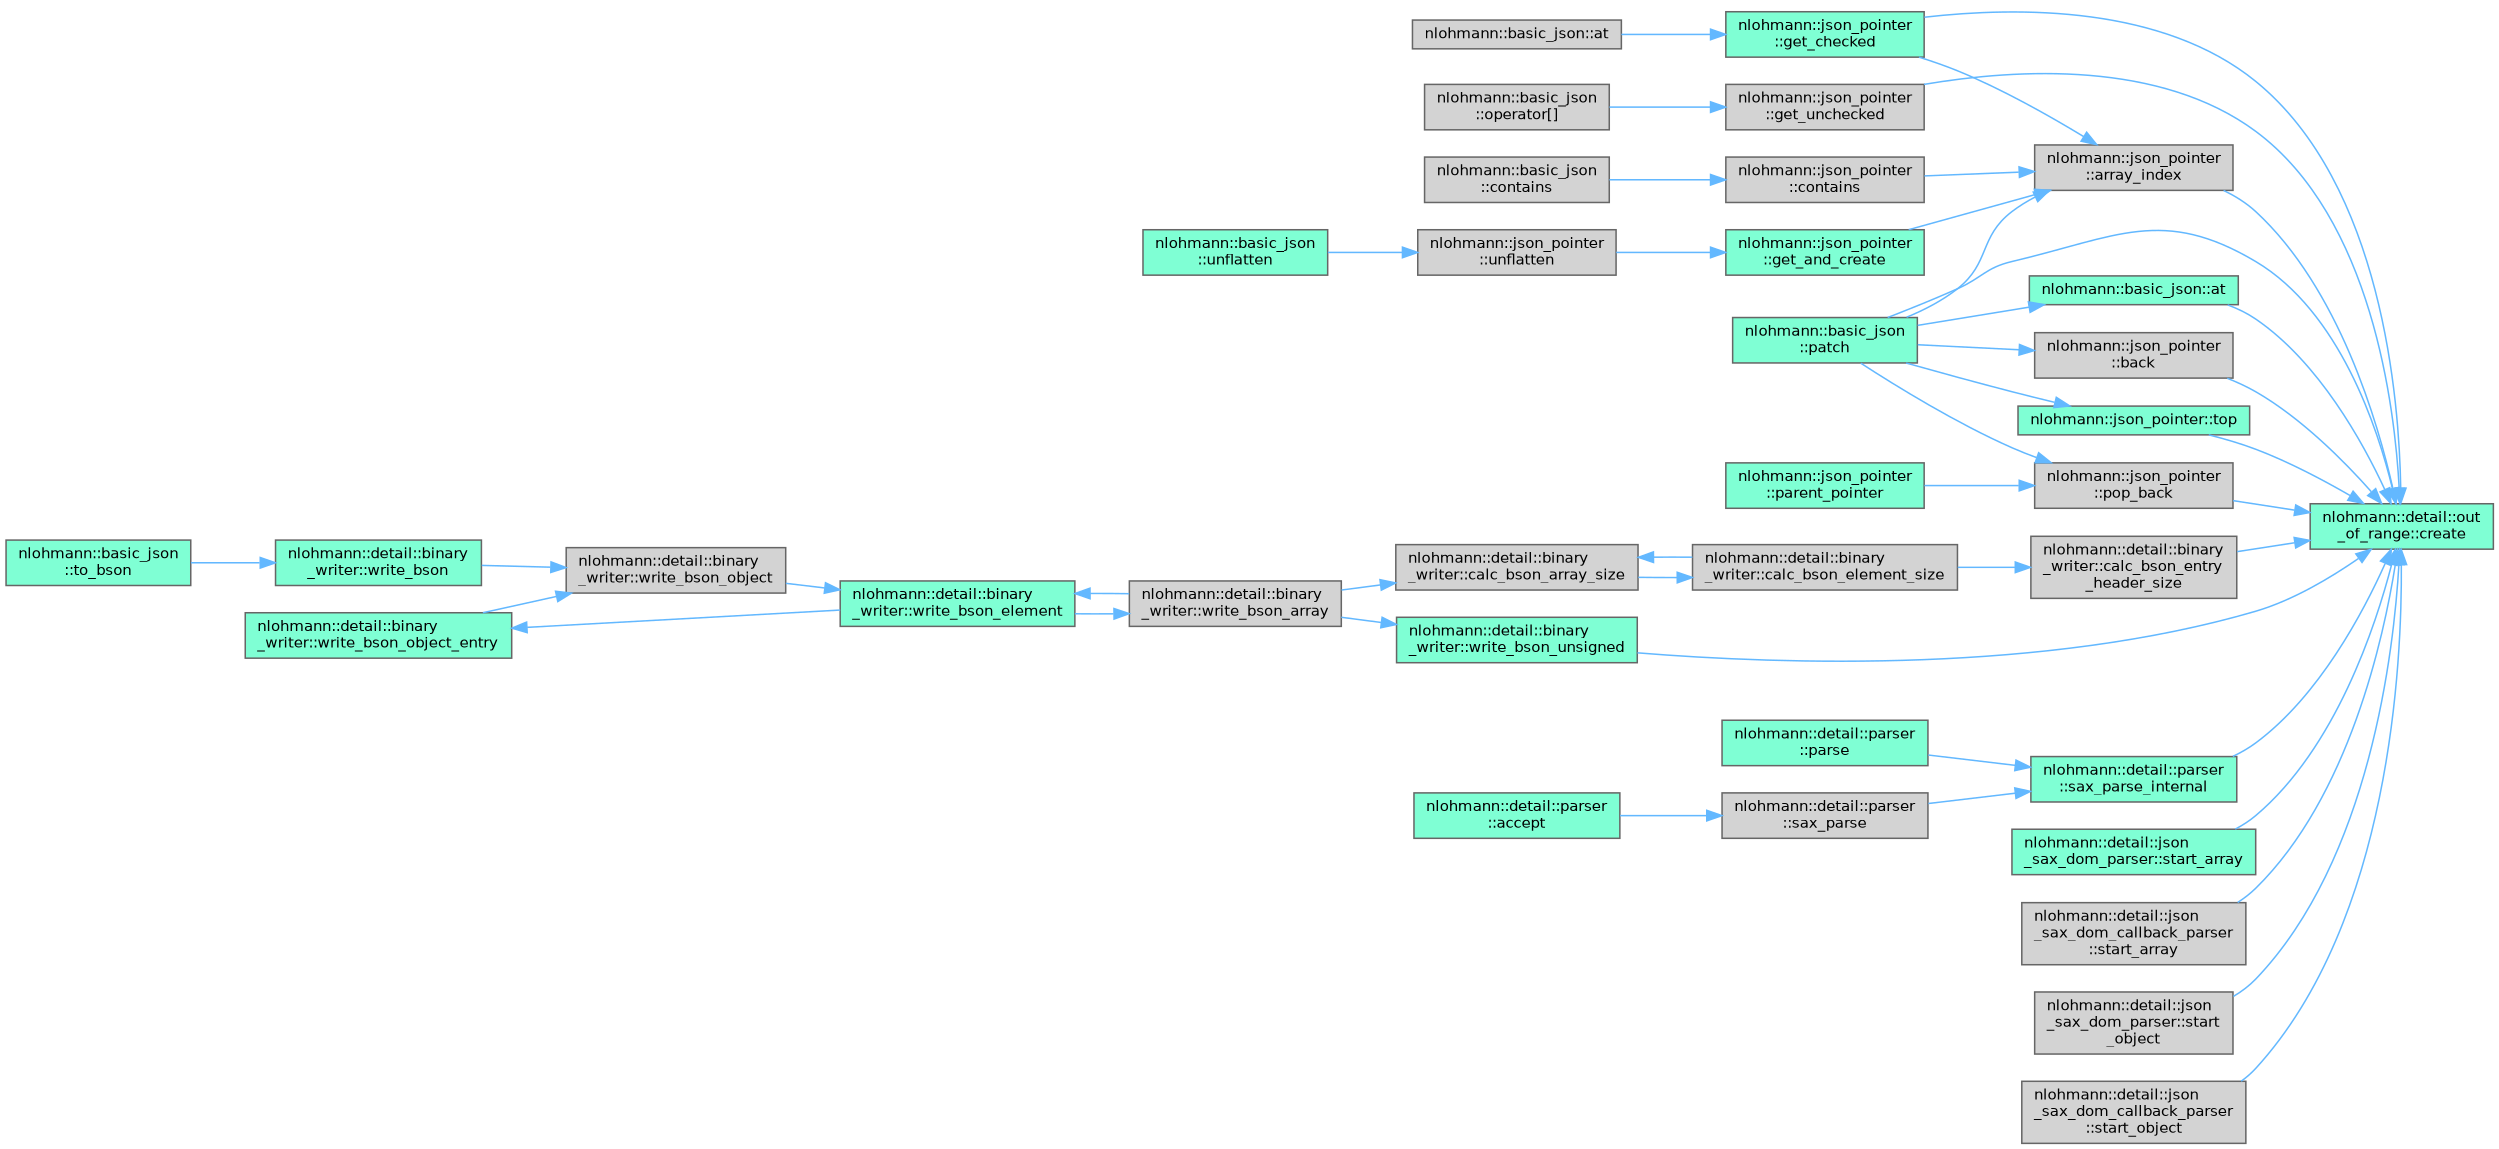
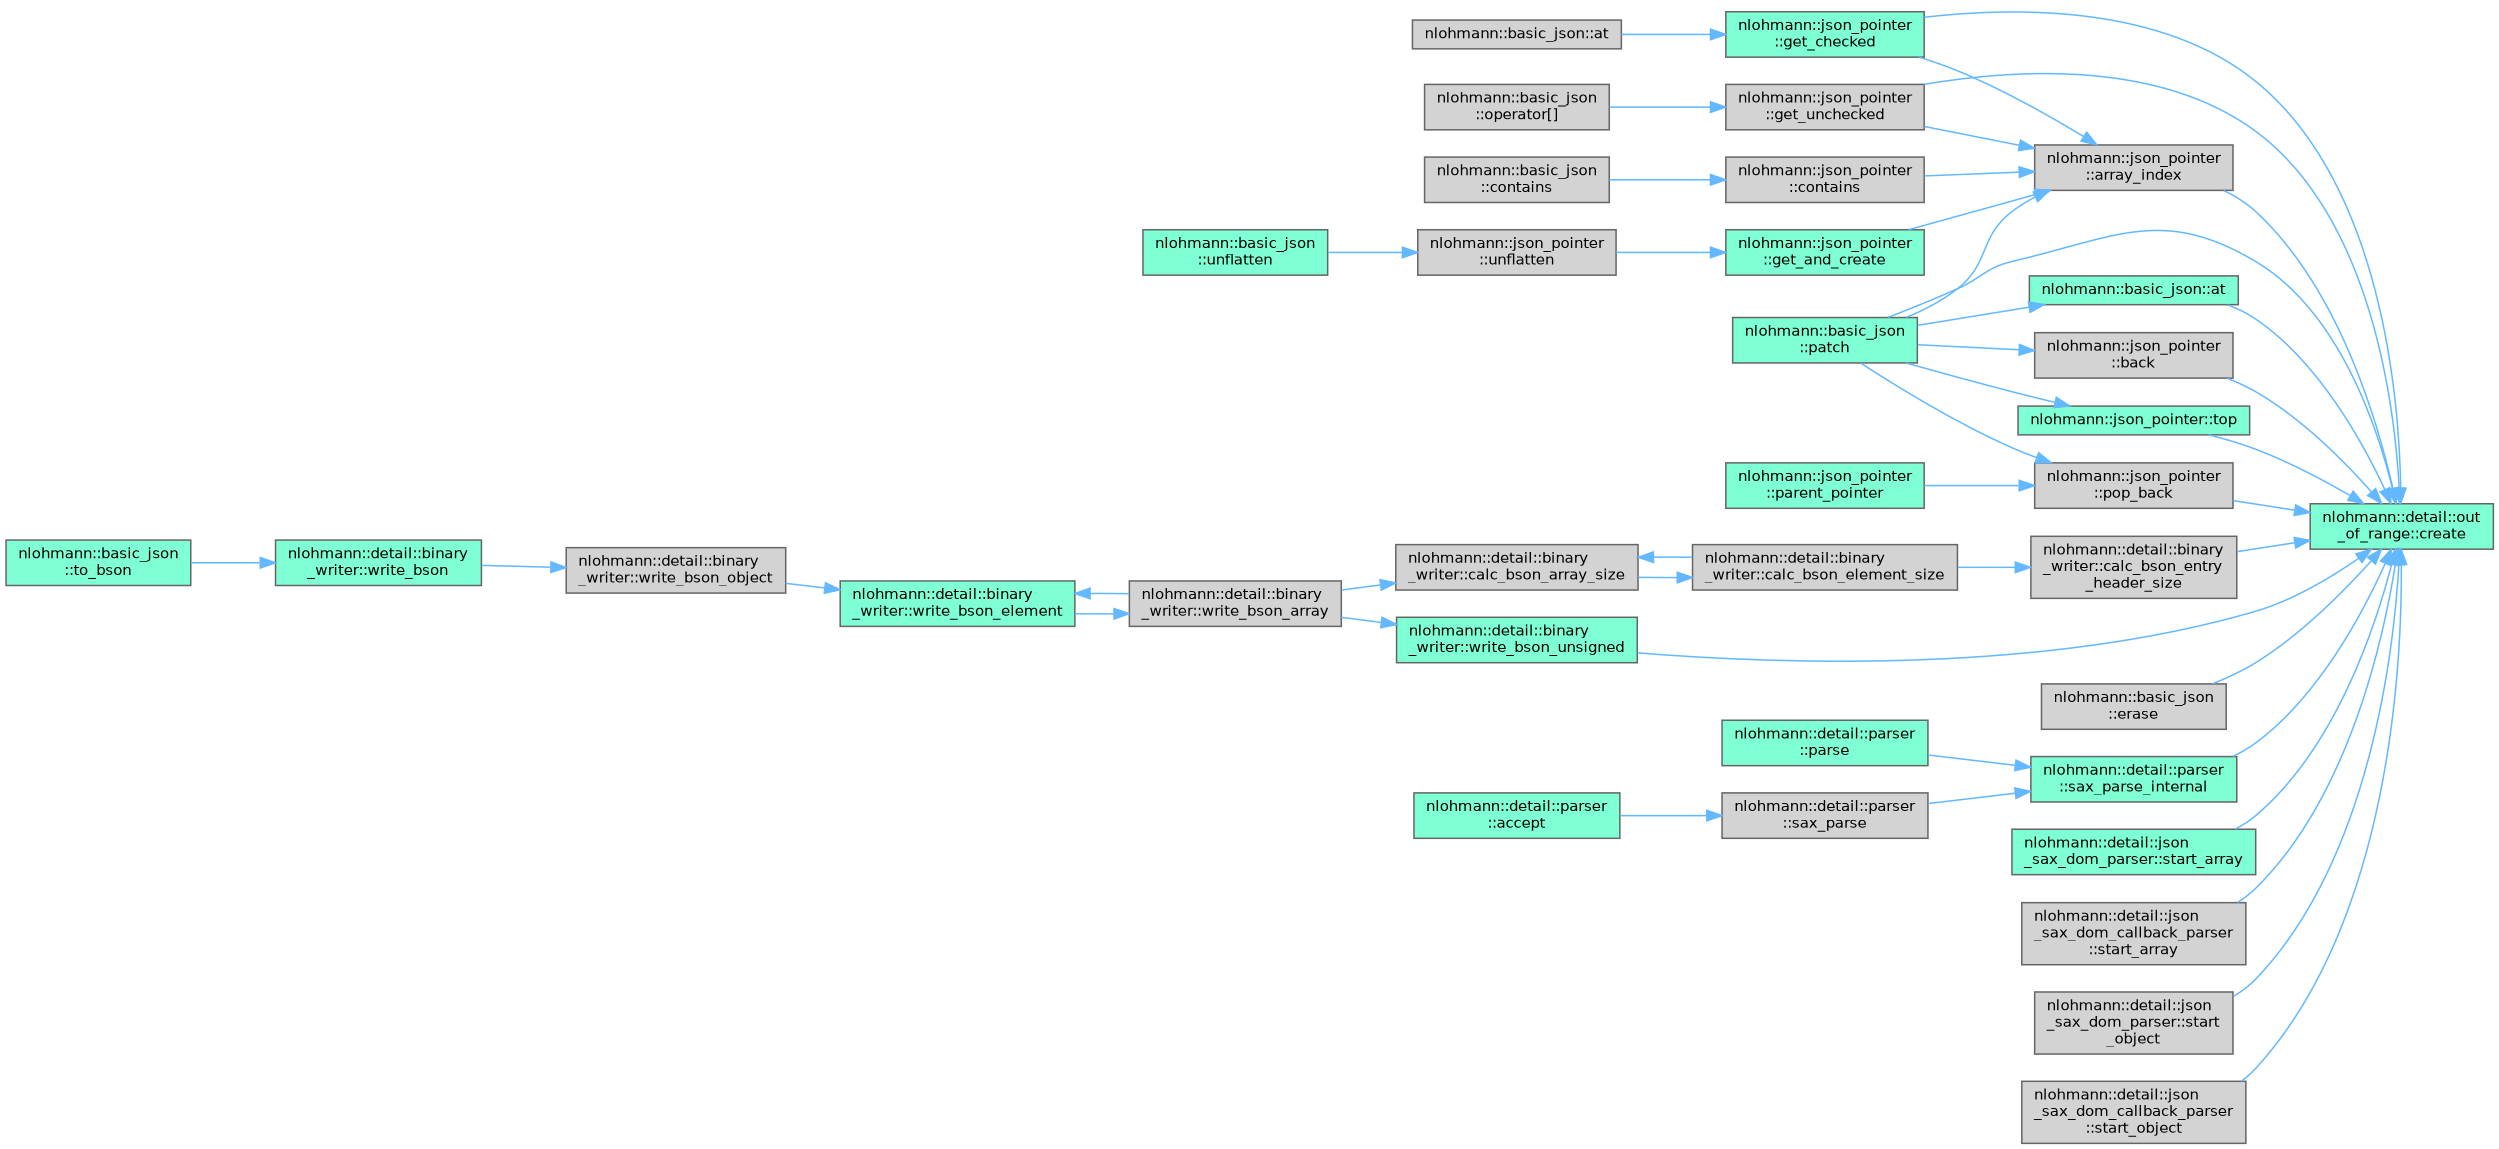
edge "nlohmann::json_pointer ::get_unchecked" -> "nlohmann::json_pointer ::array_index": added
node "nlohmann::detail::binary _writer::write_bson_object_entry": removed
node "nlohmann::basic_json ::erase": added
